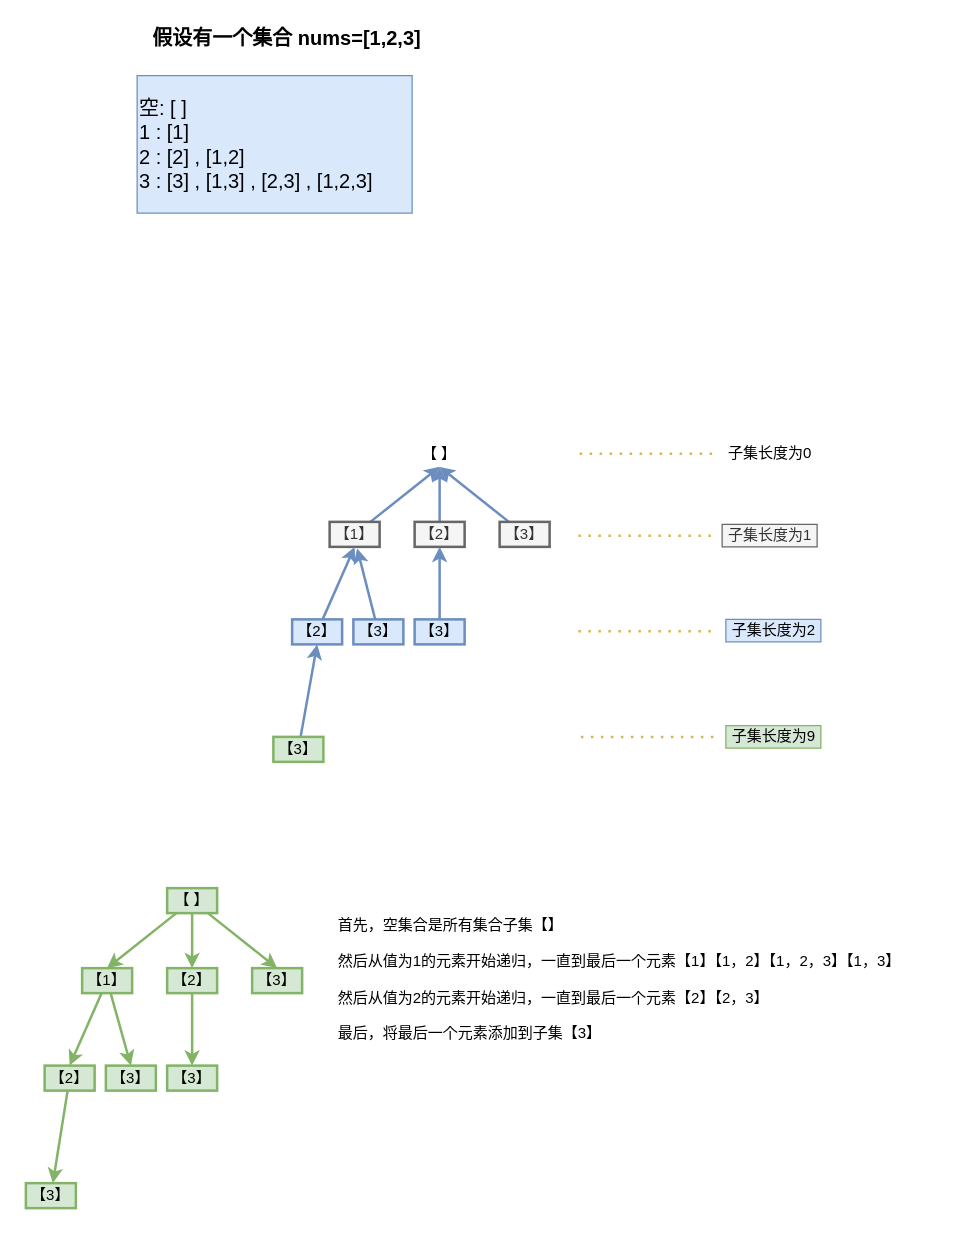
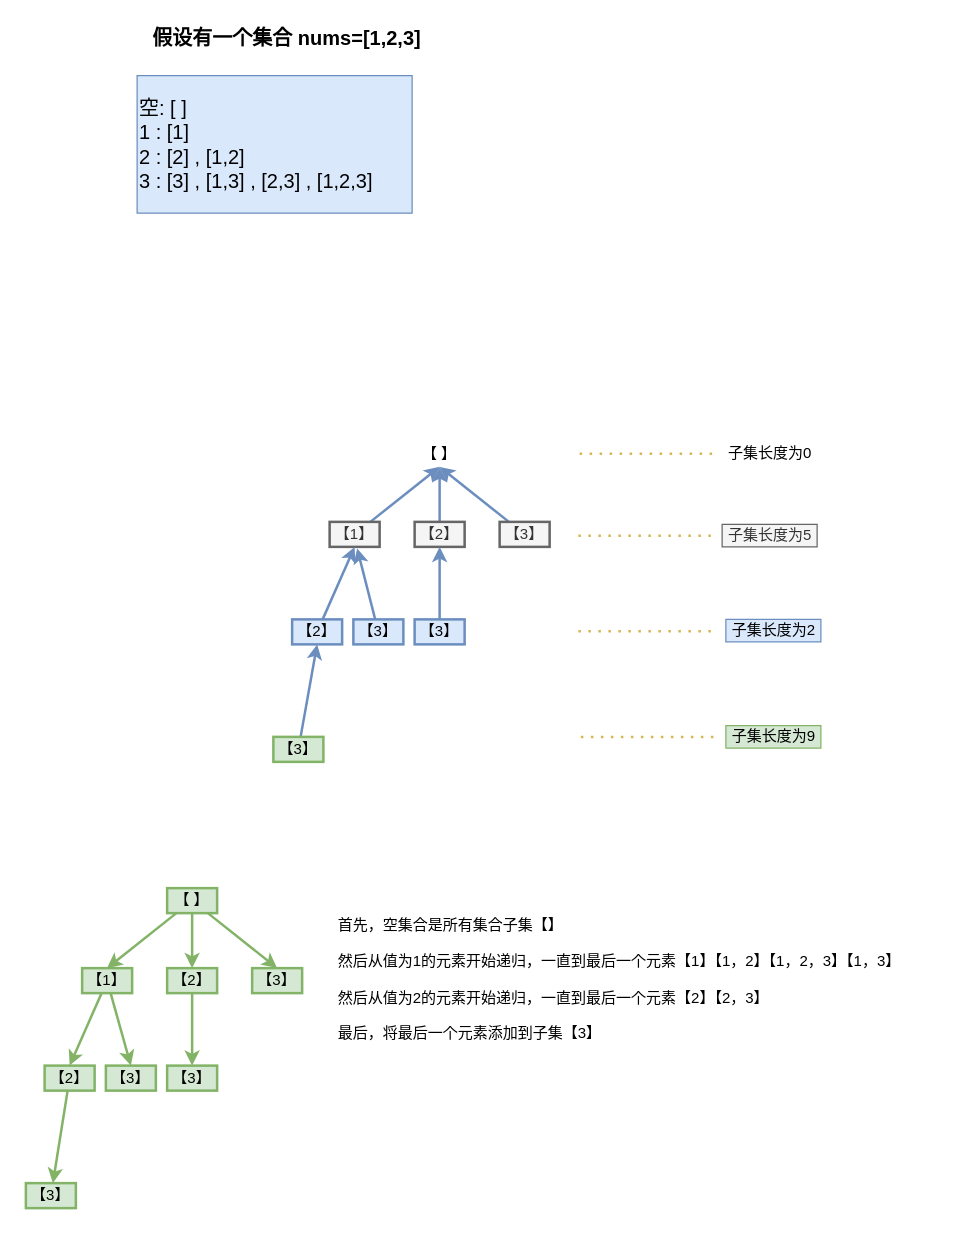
node "子集长度为1": label "子集长度为1" -> "子集长度为5"
